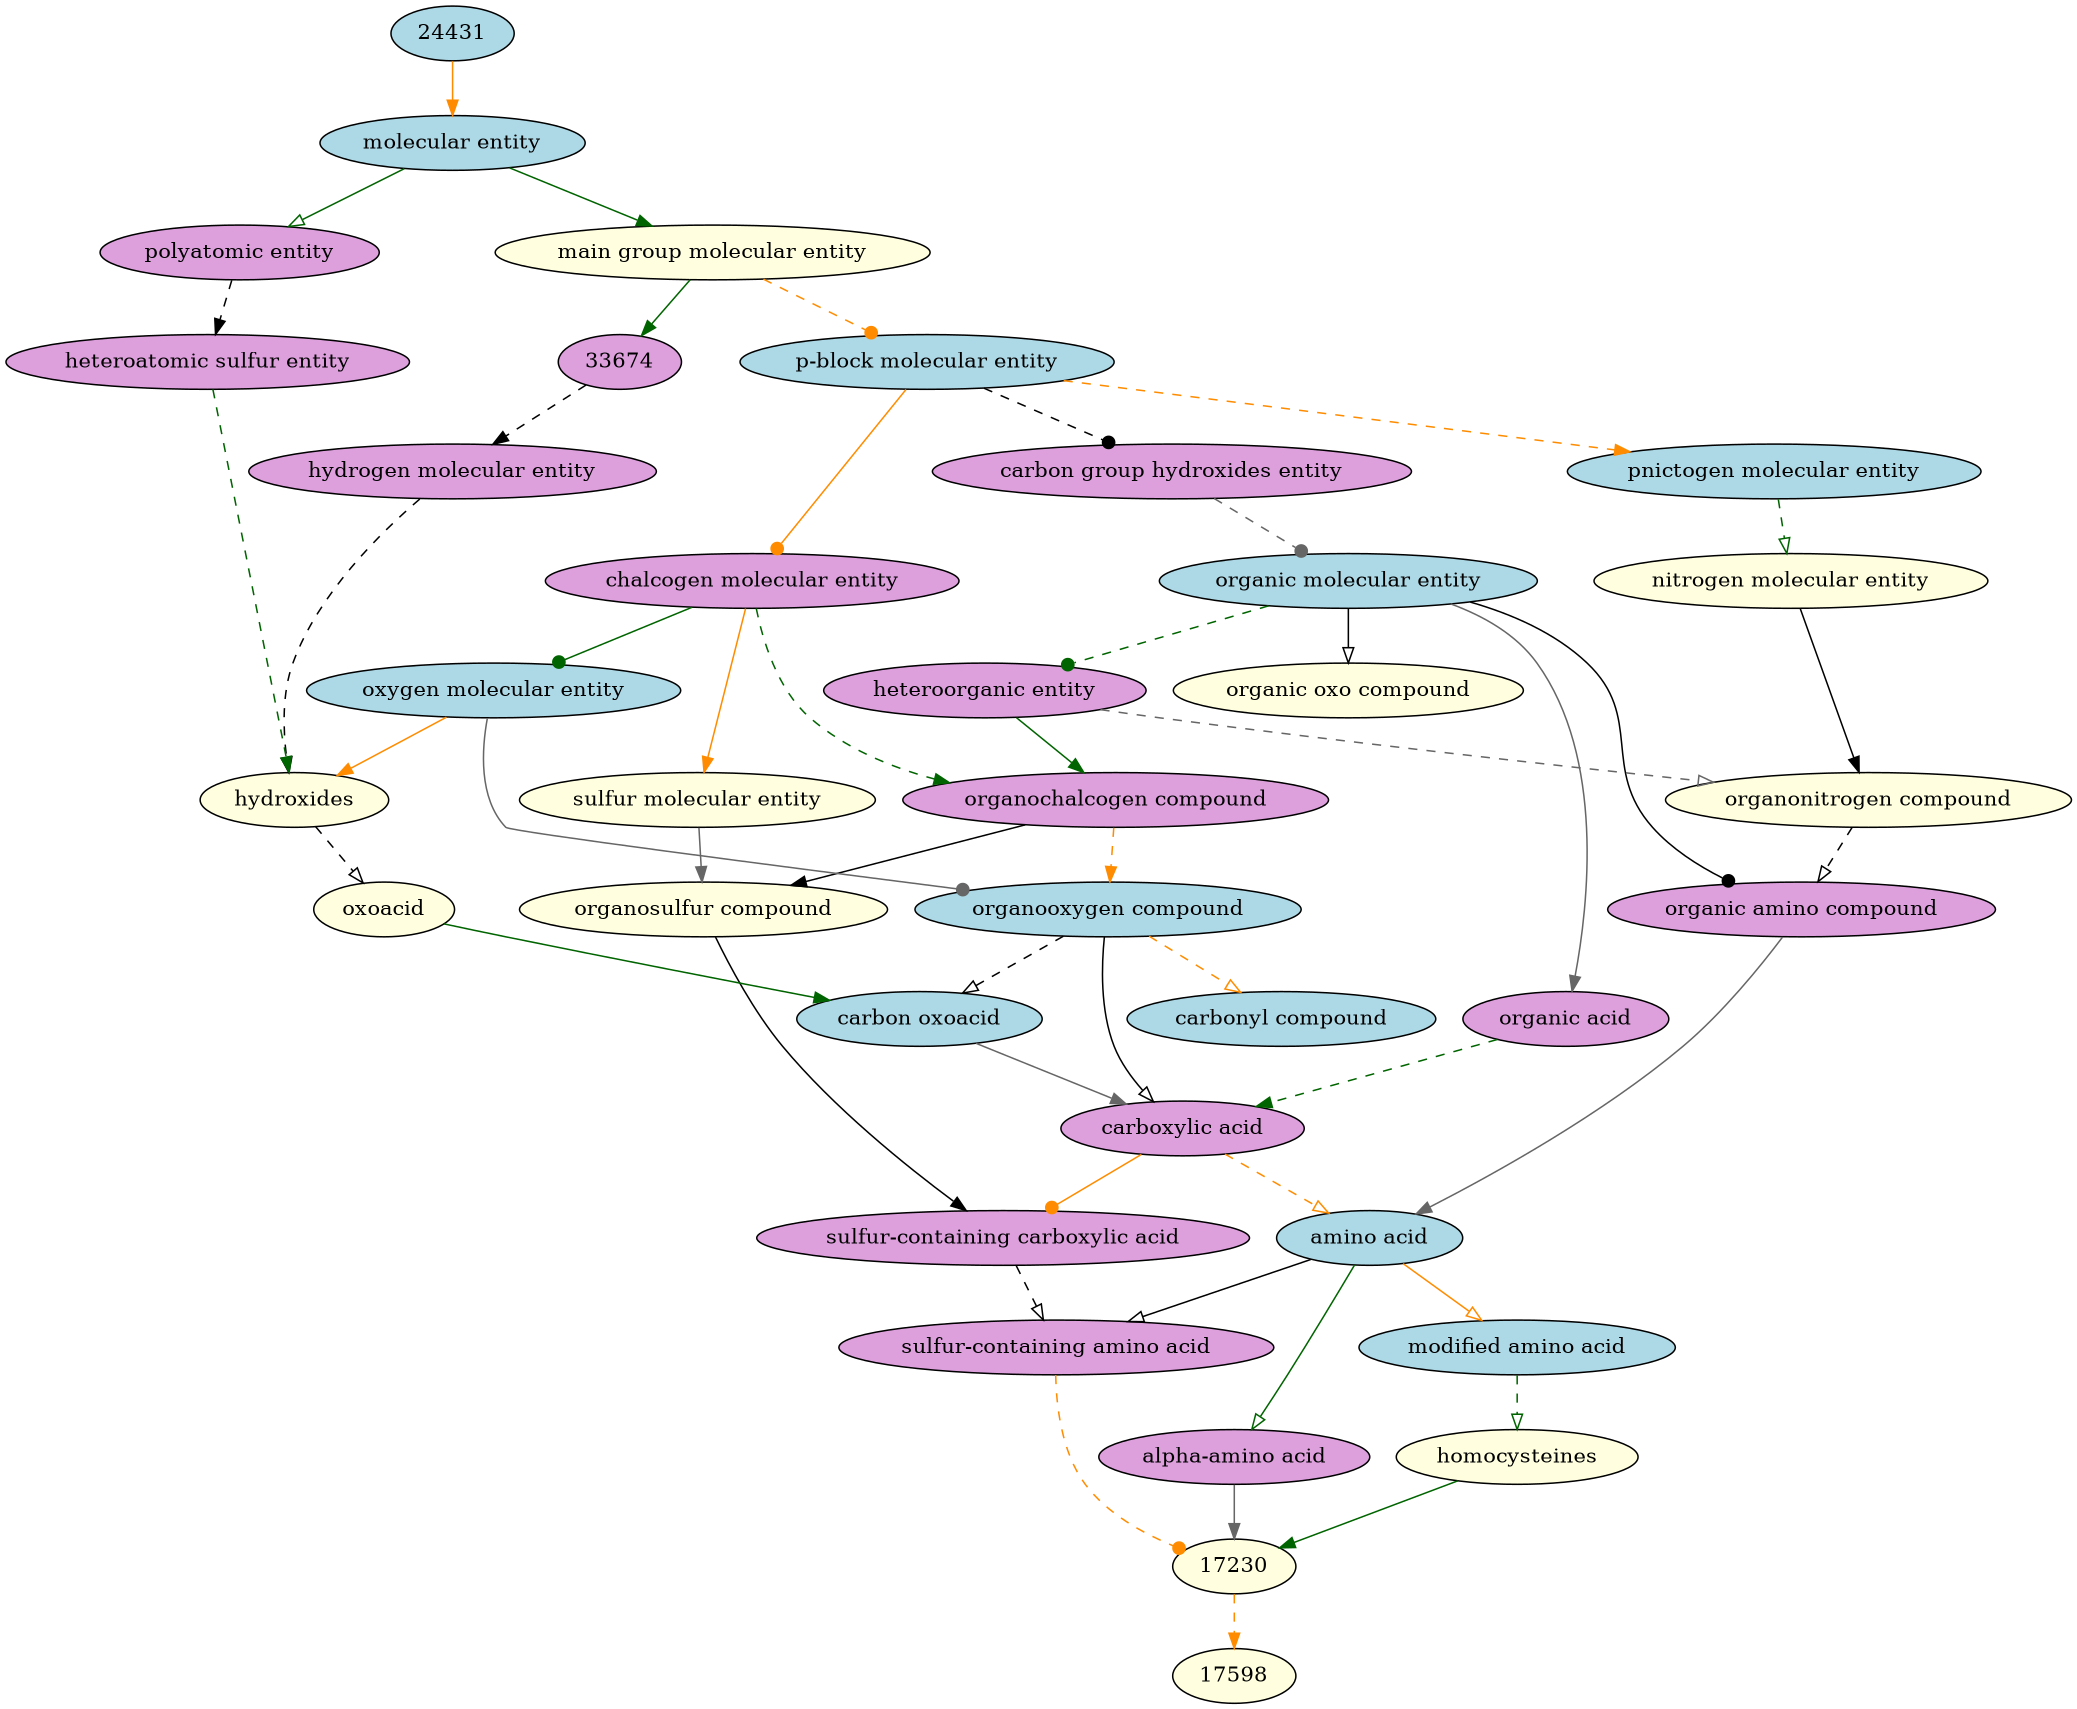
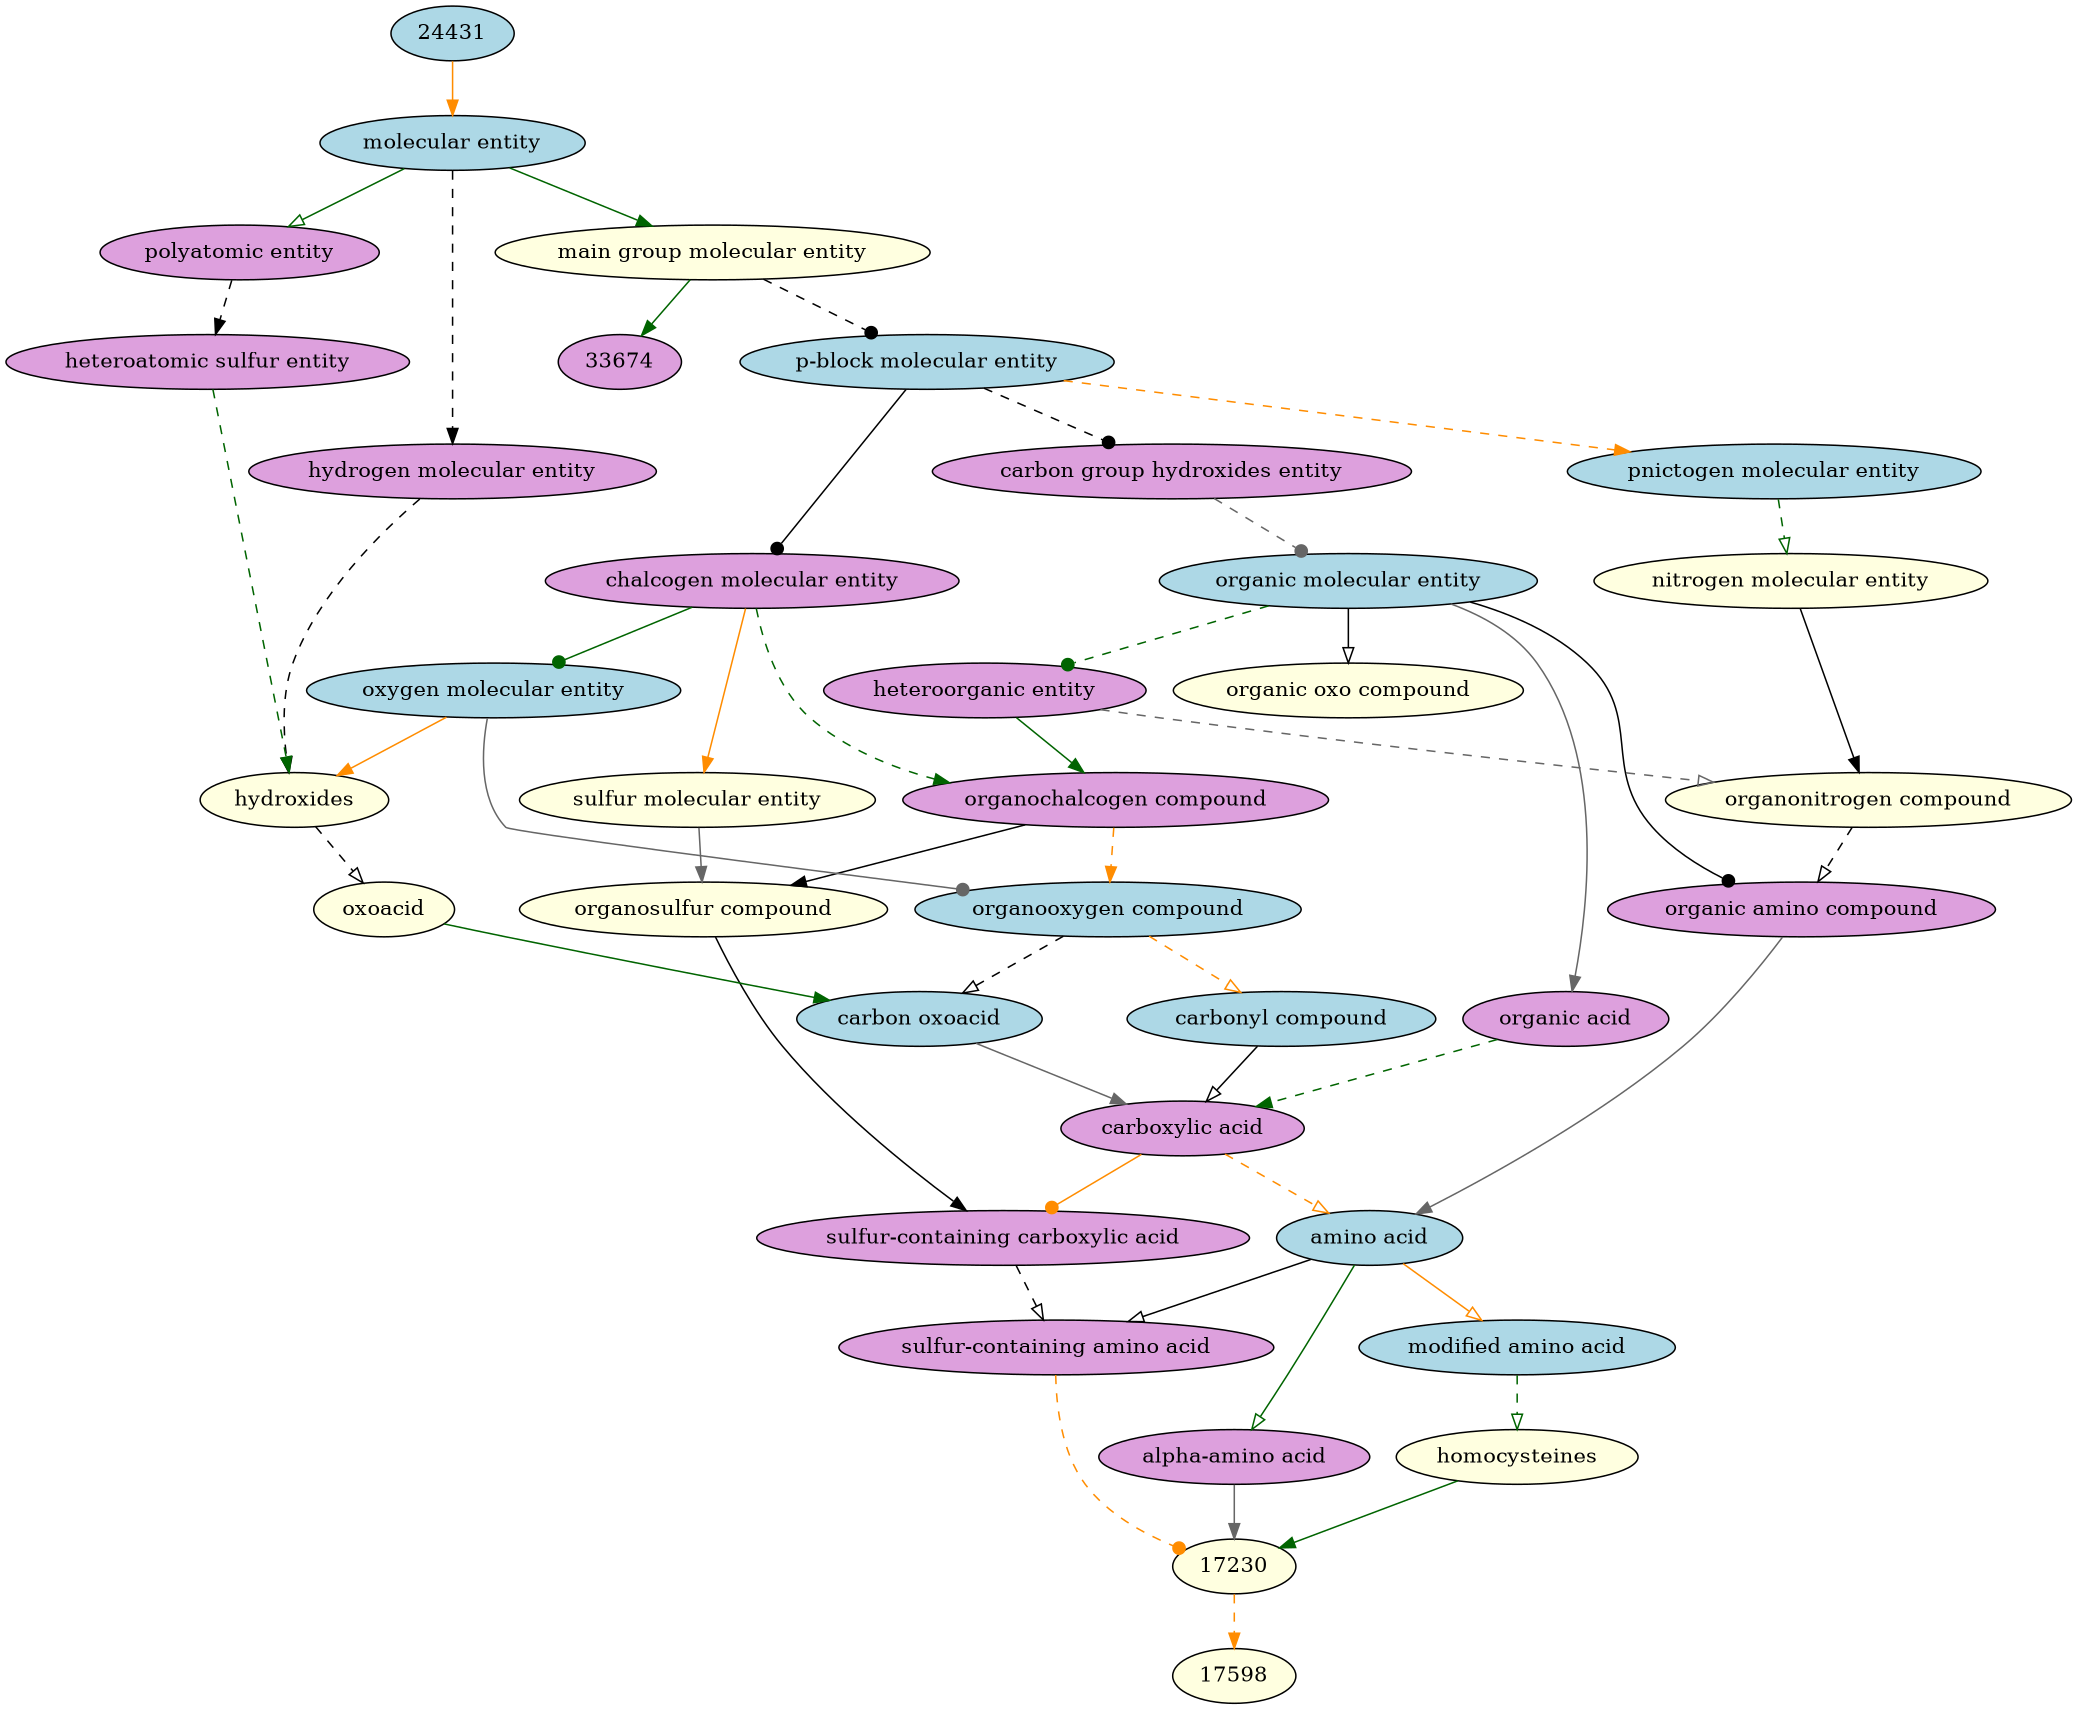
edge "main group molecular entity" -> "p-block molecular entity": color darkorange -> black
edge "33674" -> "hydrogen molecular entity": now "molecular entity" -> "hydrogen molecular entity"
edge "p-block molecular entity" -> "chalcogen molecular entity": color darkorange -> black
edge "organooxygen compound" -> "carboxylic acid": now "carbonyl compound" -> "carboxylic acid"
